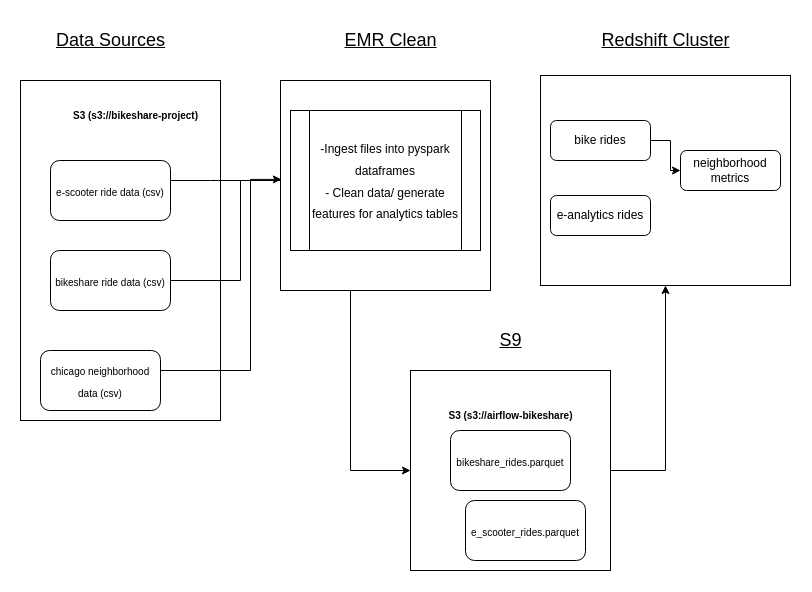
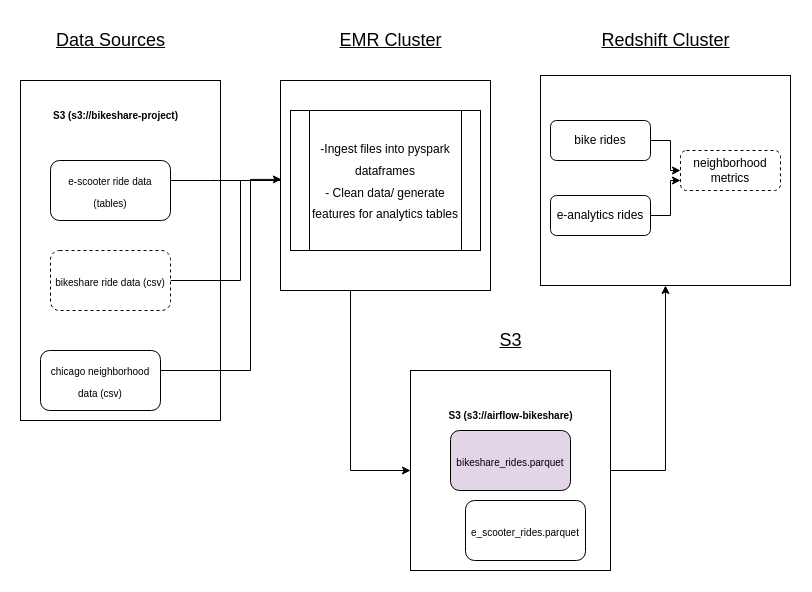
node "EMR Clean": label "EMR Clean" -> "EMR Cluster"
node "S3 (s3://bikeshare-project)": moved (136, 116) -> (116, 116)
node "neighborhood metrics": style solid -> dashed
node "e-scooter ride data (csv)": label "e-scooter ride data (csv)" -> "e-scooter ride data (tables)"
edge "e-analytics rides" -> "neighborhood metrics": added
node "bikeshare ride data (csv)": style solid -> dashed
node "S9": label "S9" -> "S3"
node "bikeshare_rides.parquet": fillcolor #ffffff -> #e1d5e7
